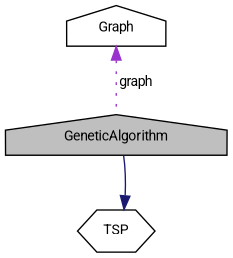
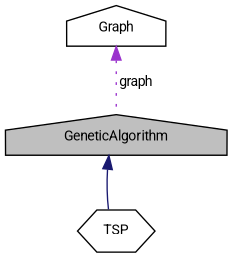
edge "GeneticAlgorithm" -> "TSP": reversed
